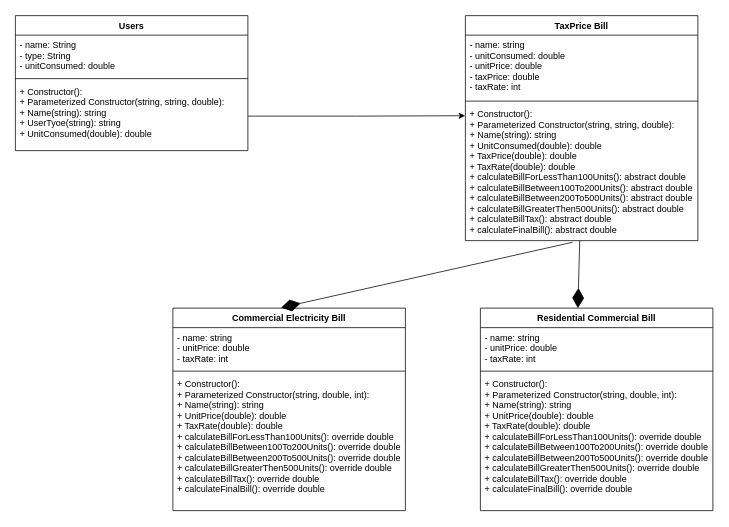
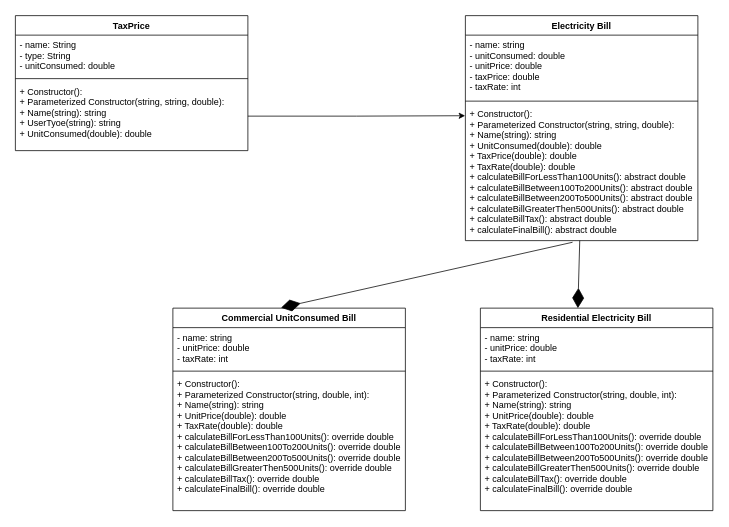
node "Users": label "Users" -> "TaxPrice"
node "TaxPrice Bill": label "TaxPrice Bill" -> "Electricity Bill"
node "Commercial Electricity Bill": label "Commercial Electricity Bill" -> "Commercial UnitConsumed Bill"
node "Residential Commercial Bill": label "Residential Commercial Bill" -> "Residential Electricity Bill"
